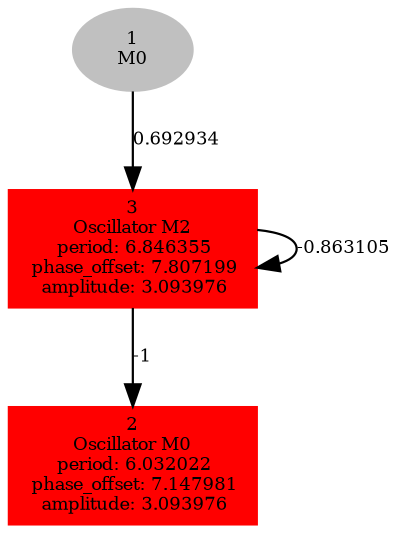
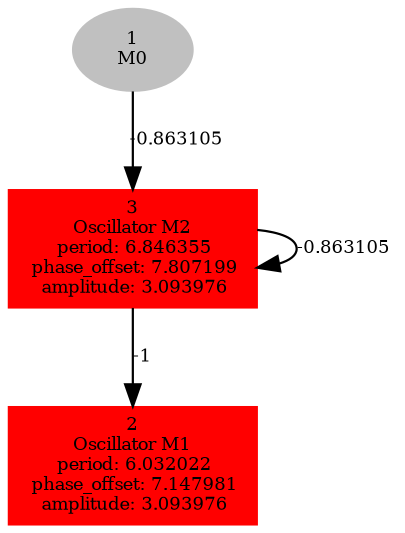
edge "1" -> "3": label "0.692934 " -> "-0.863105 "
node "2": text "Oscillator M0" -> "Oscillator M1"
